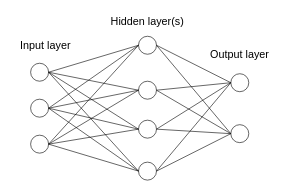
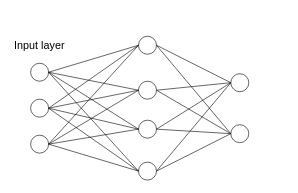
node "Hidden layer(s)": removed
node "Input layer": moved (45, 45) -> (39, 45)
node "Output layer": removed
